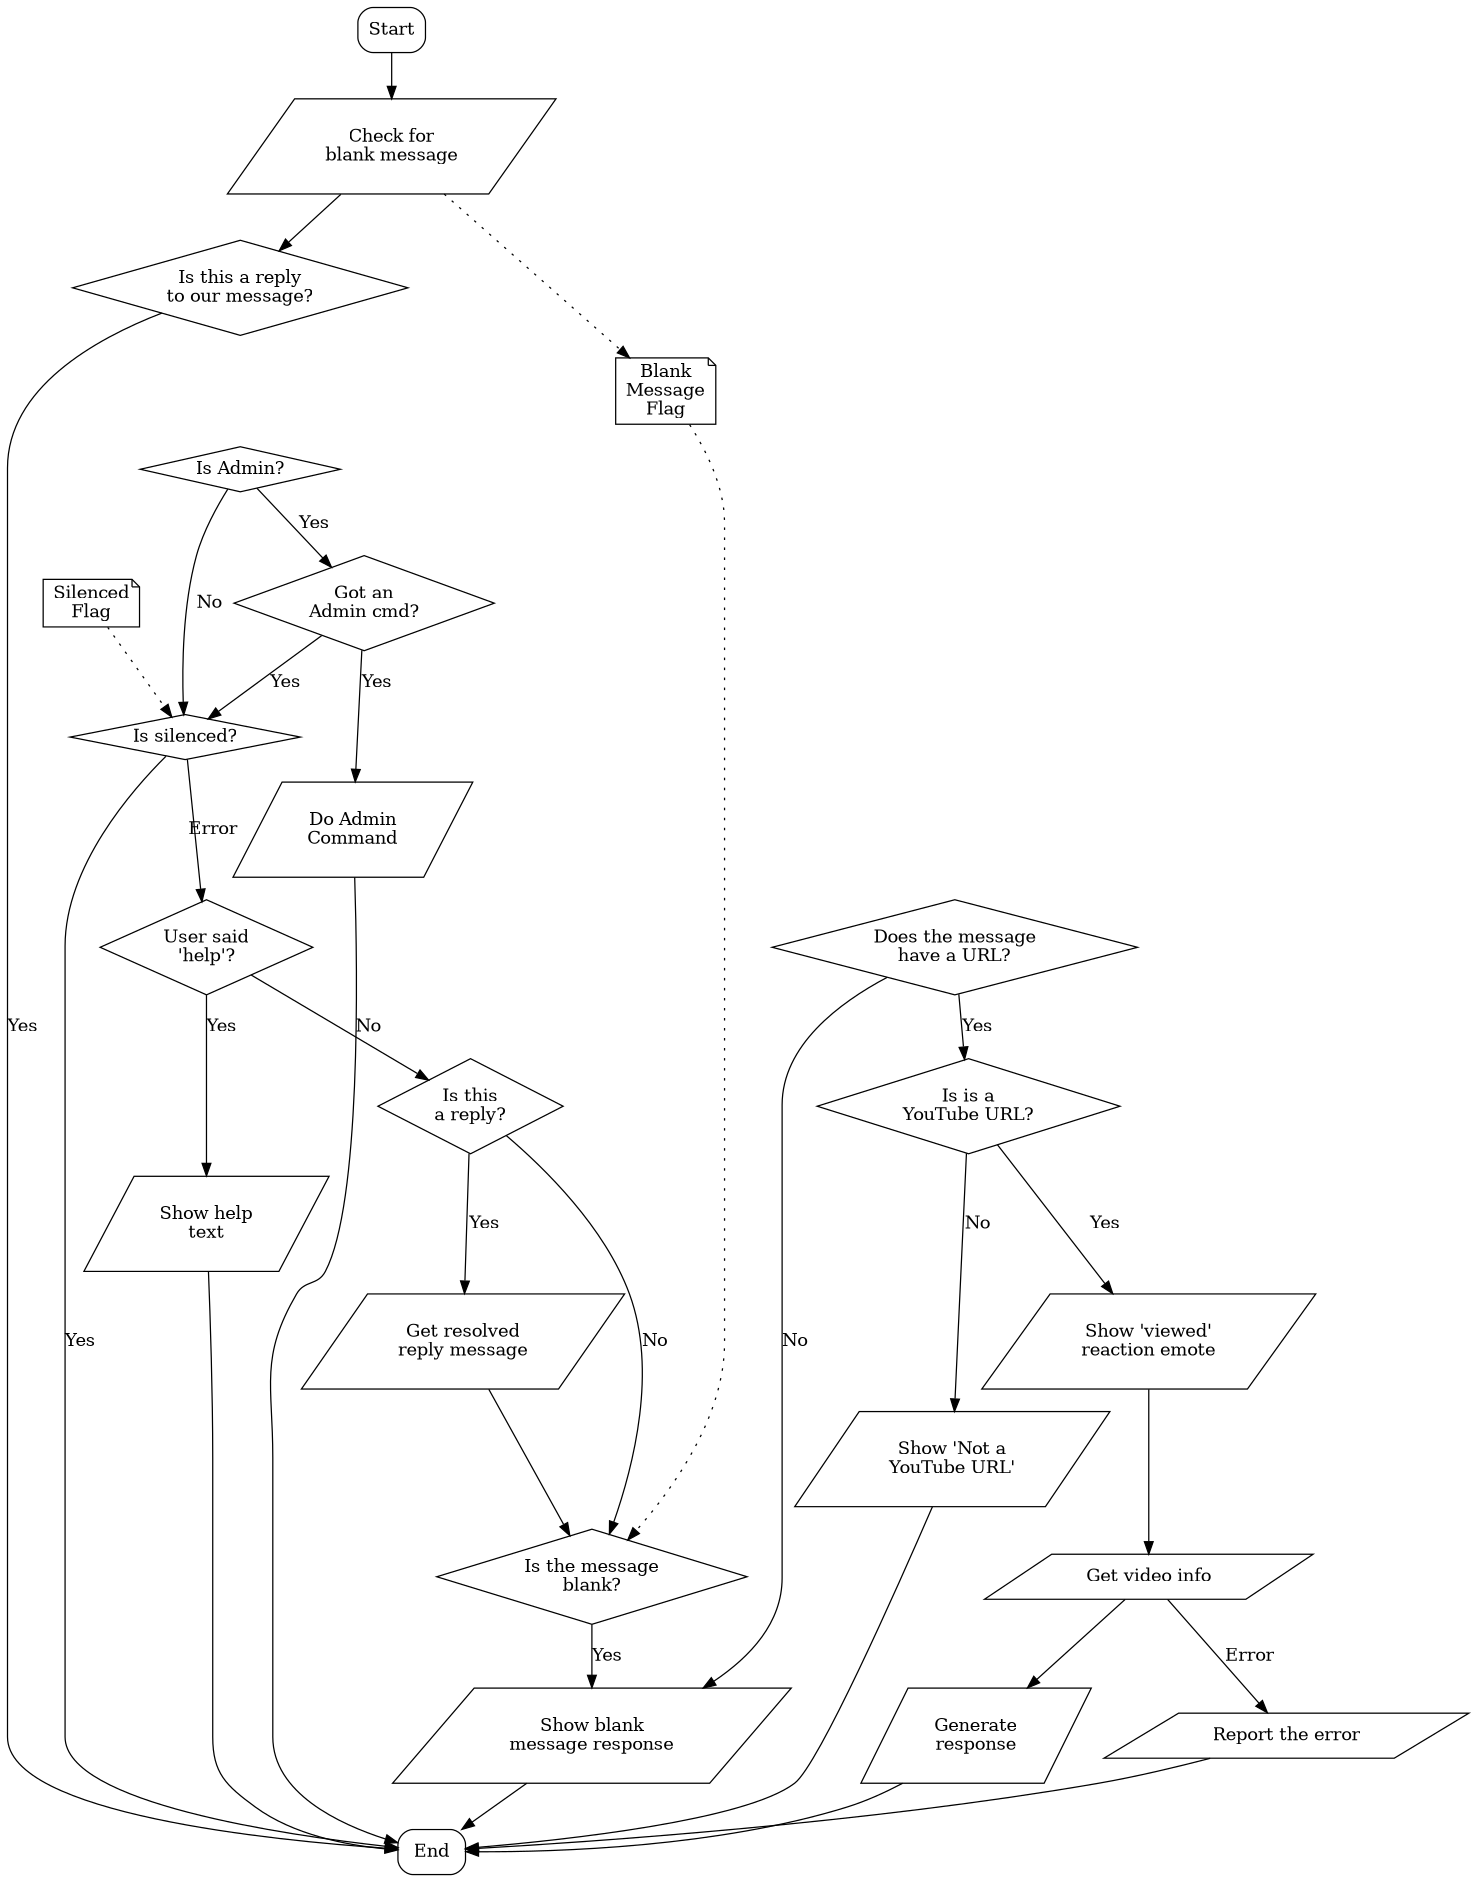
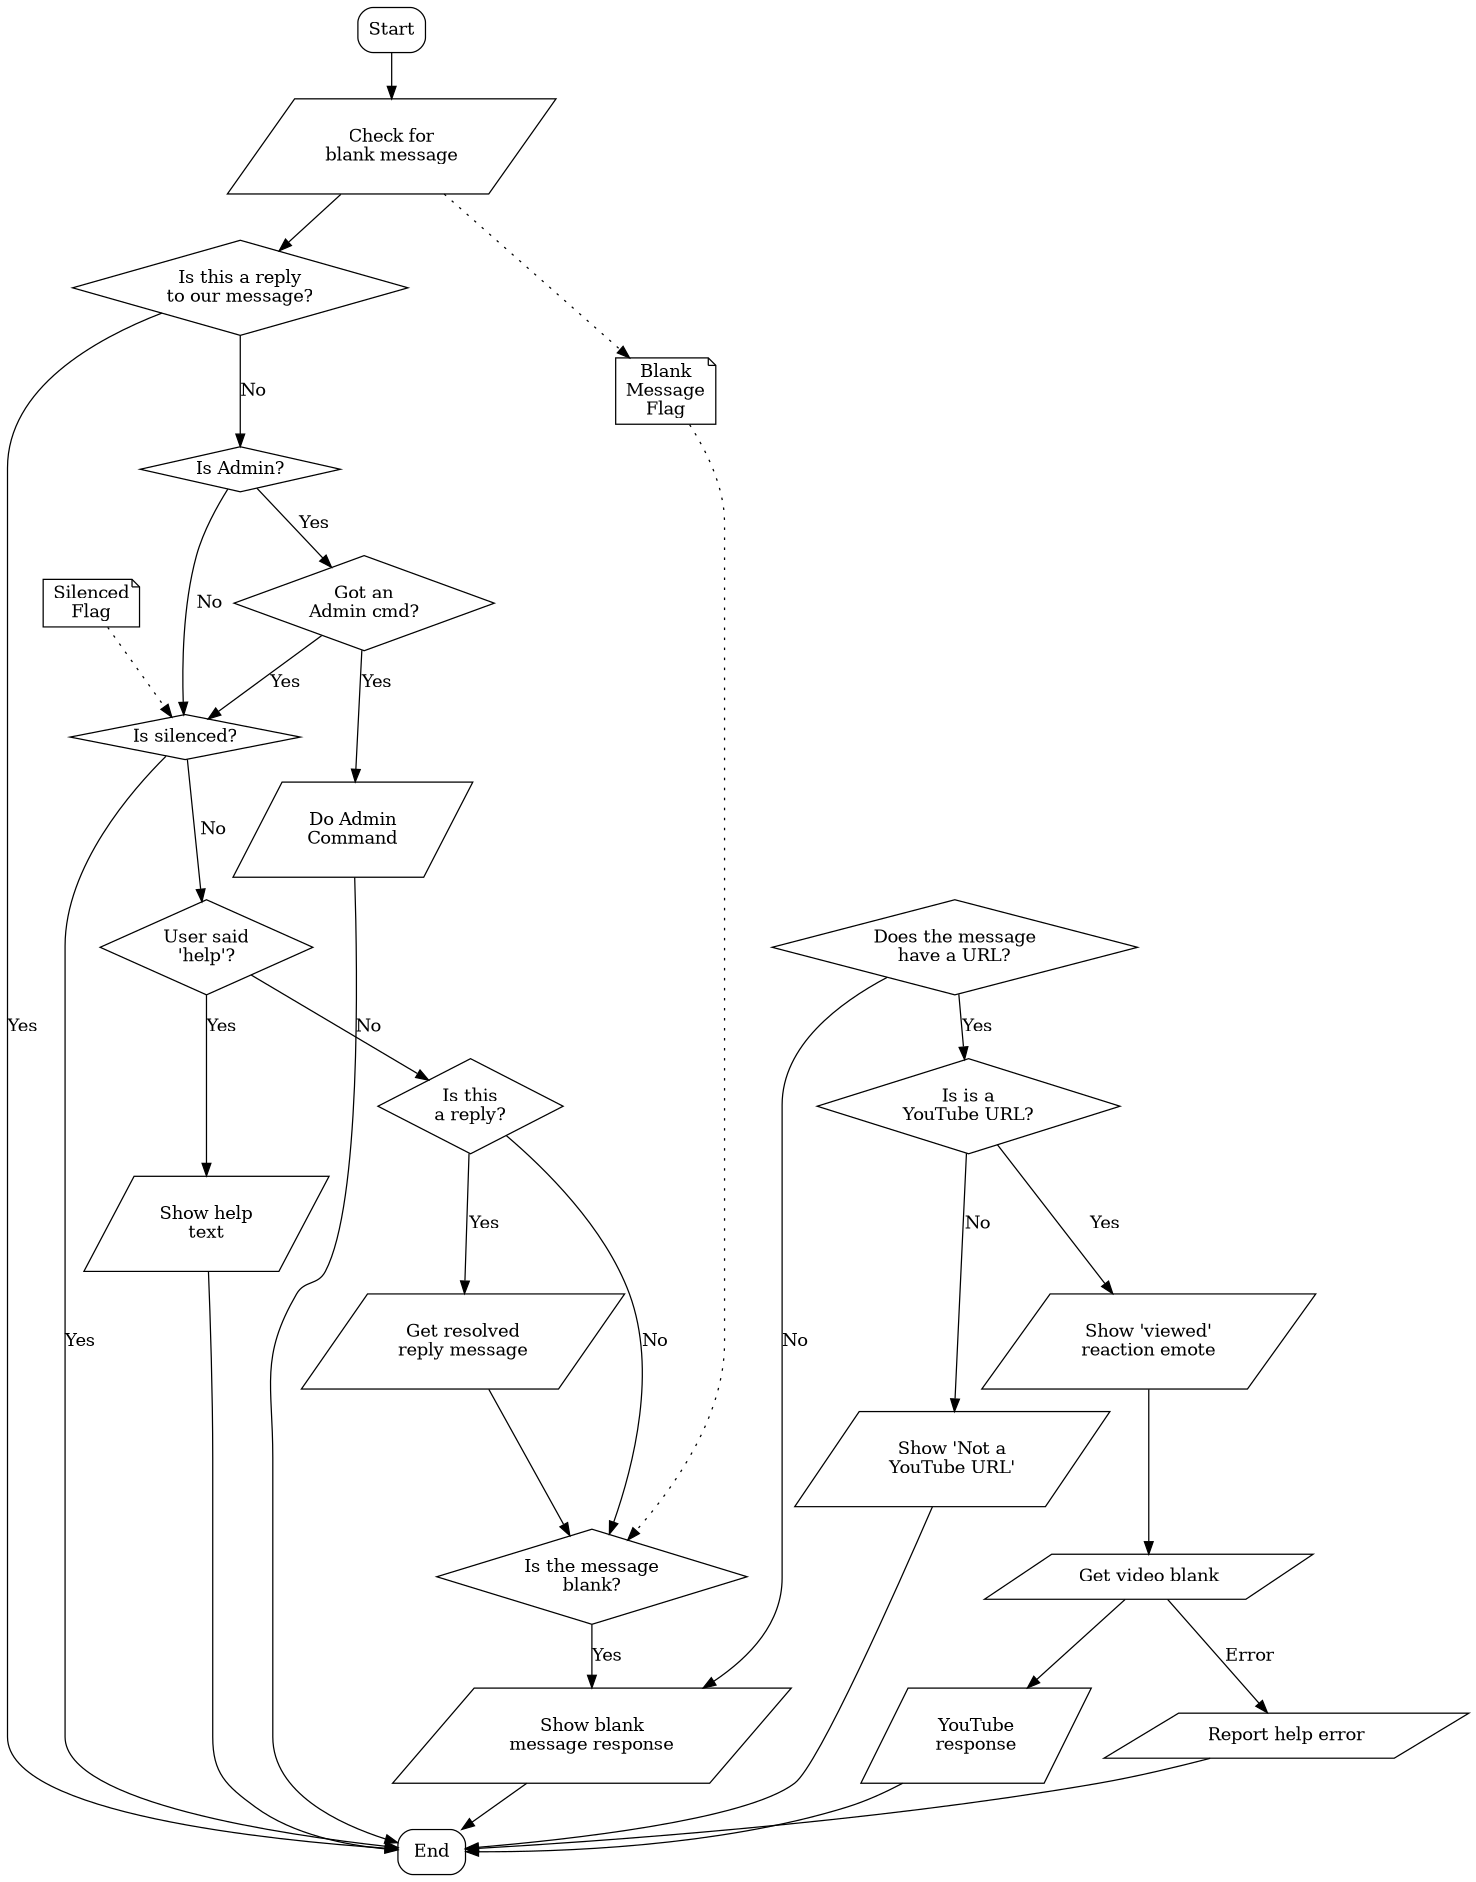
edge "Is this a reply to our message?" -> "Is Admin?": added, label "No"
edge "Is silenced?" -> "User said 'help'?": label "Error" -> "No"
node "Get video info": label "Get video info" -> "Get video blank"
node "Generate response": label "Generate response" -> "YouTube response"
node "Report the error": label "Report the error" -> "Report help error"
